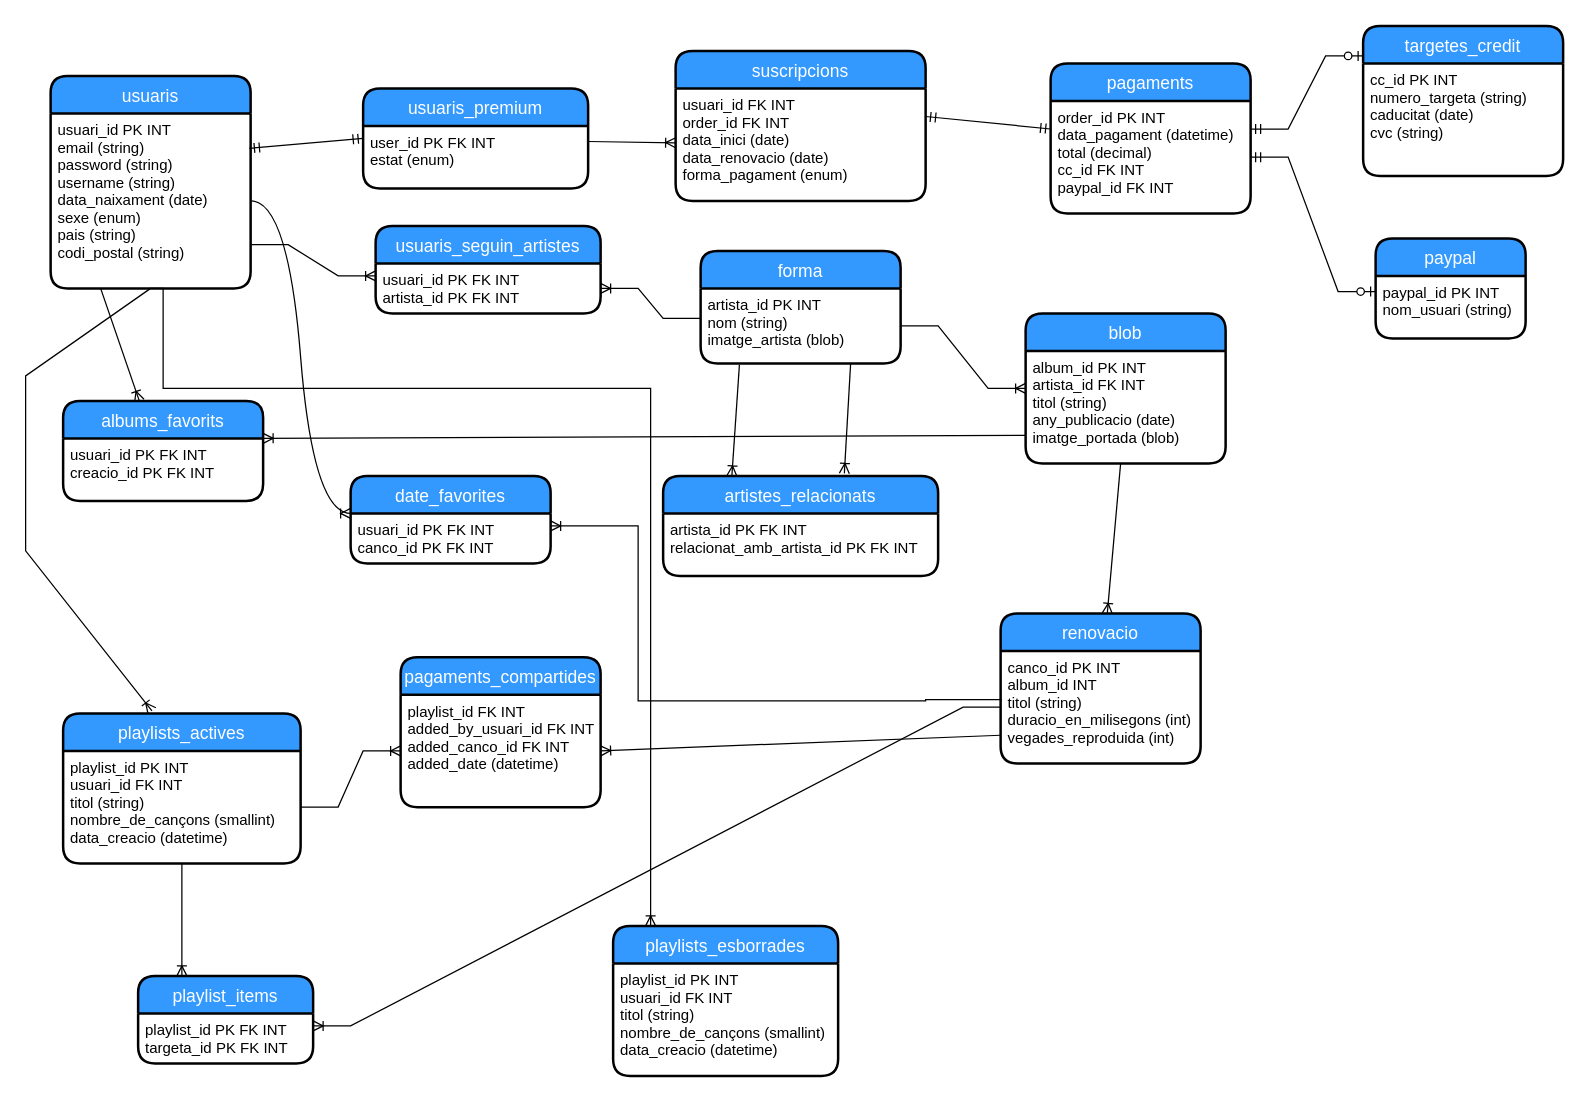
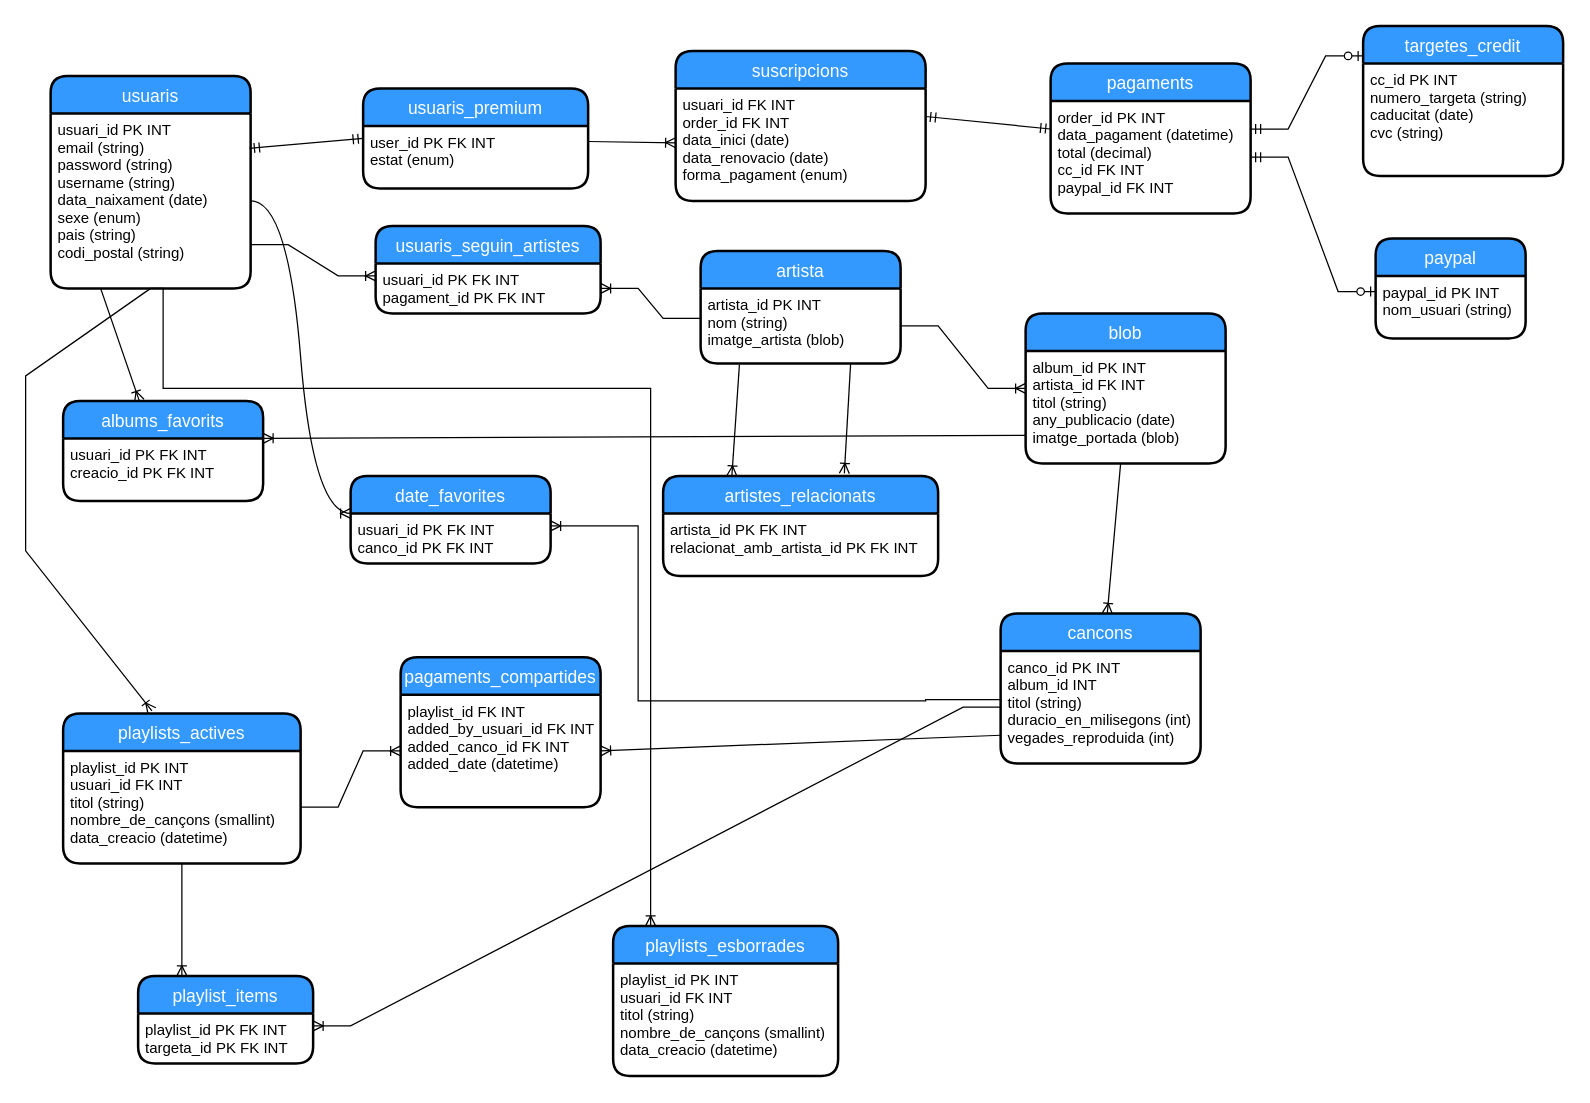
node "forma": label "forma" -> "artista"
node "usuari_id PK FK INT artista_id PK FK INT": label "usuari_id PK FK INT artista_id PK FK INT" -> "usuari_id PK FK INT pagament_id PK FK INT"
node "renovacio": label "renovacio" -> "cancons"
